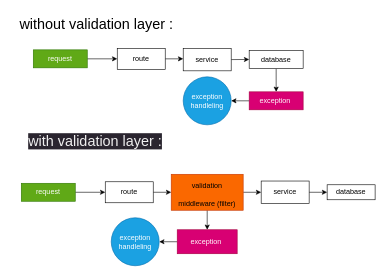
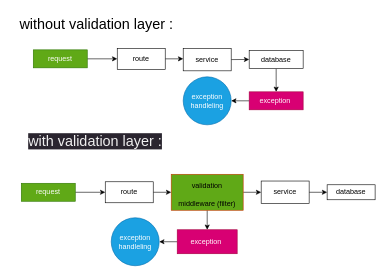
node "validation middleware (filter)": fillcolor #fa6800 -> #60a917
